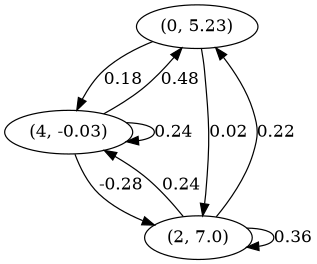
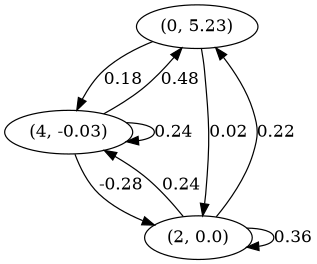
node "(2, 7.0)": label "(2, 7.0)" -> "(2, 0.0)"
